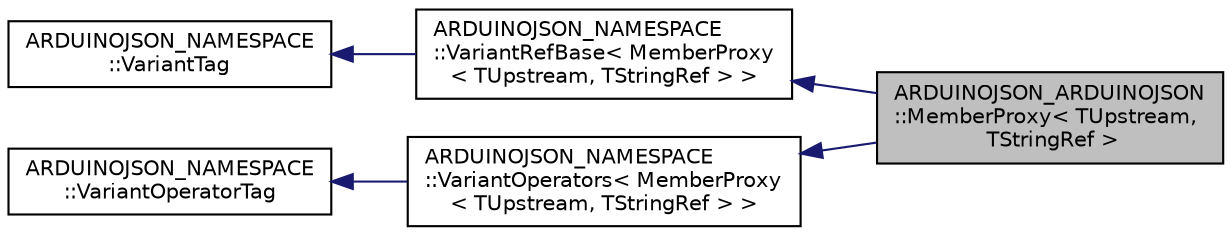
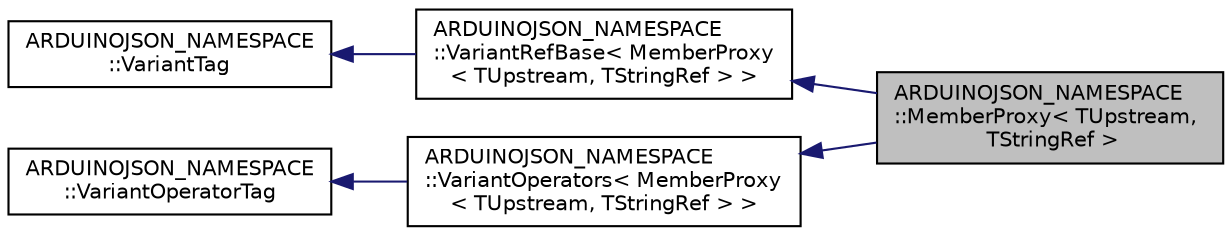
node "ARDUINOJSON_ARDUINOJSON ::MemberProxy< TUpstream, TStringRef >": label "ARDUINOJSON_ARDUINOJSON ::MemberProxy< TUpstream, TStringRef >" -> "ARDUINOJSON_NAMESPACE ::MemberProxy< TUpstream, TStringRef >"
